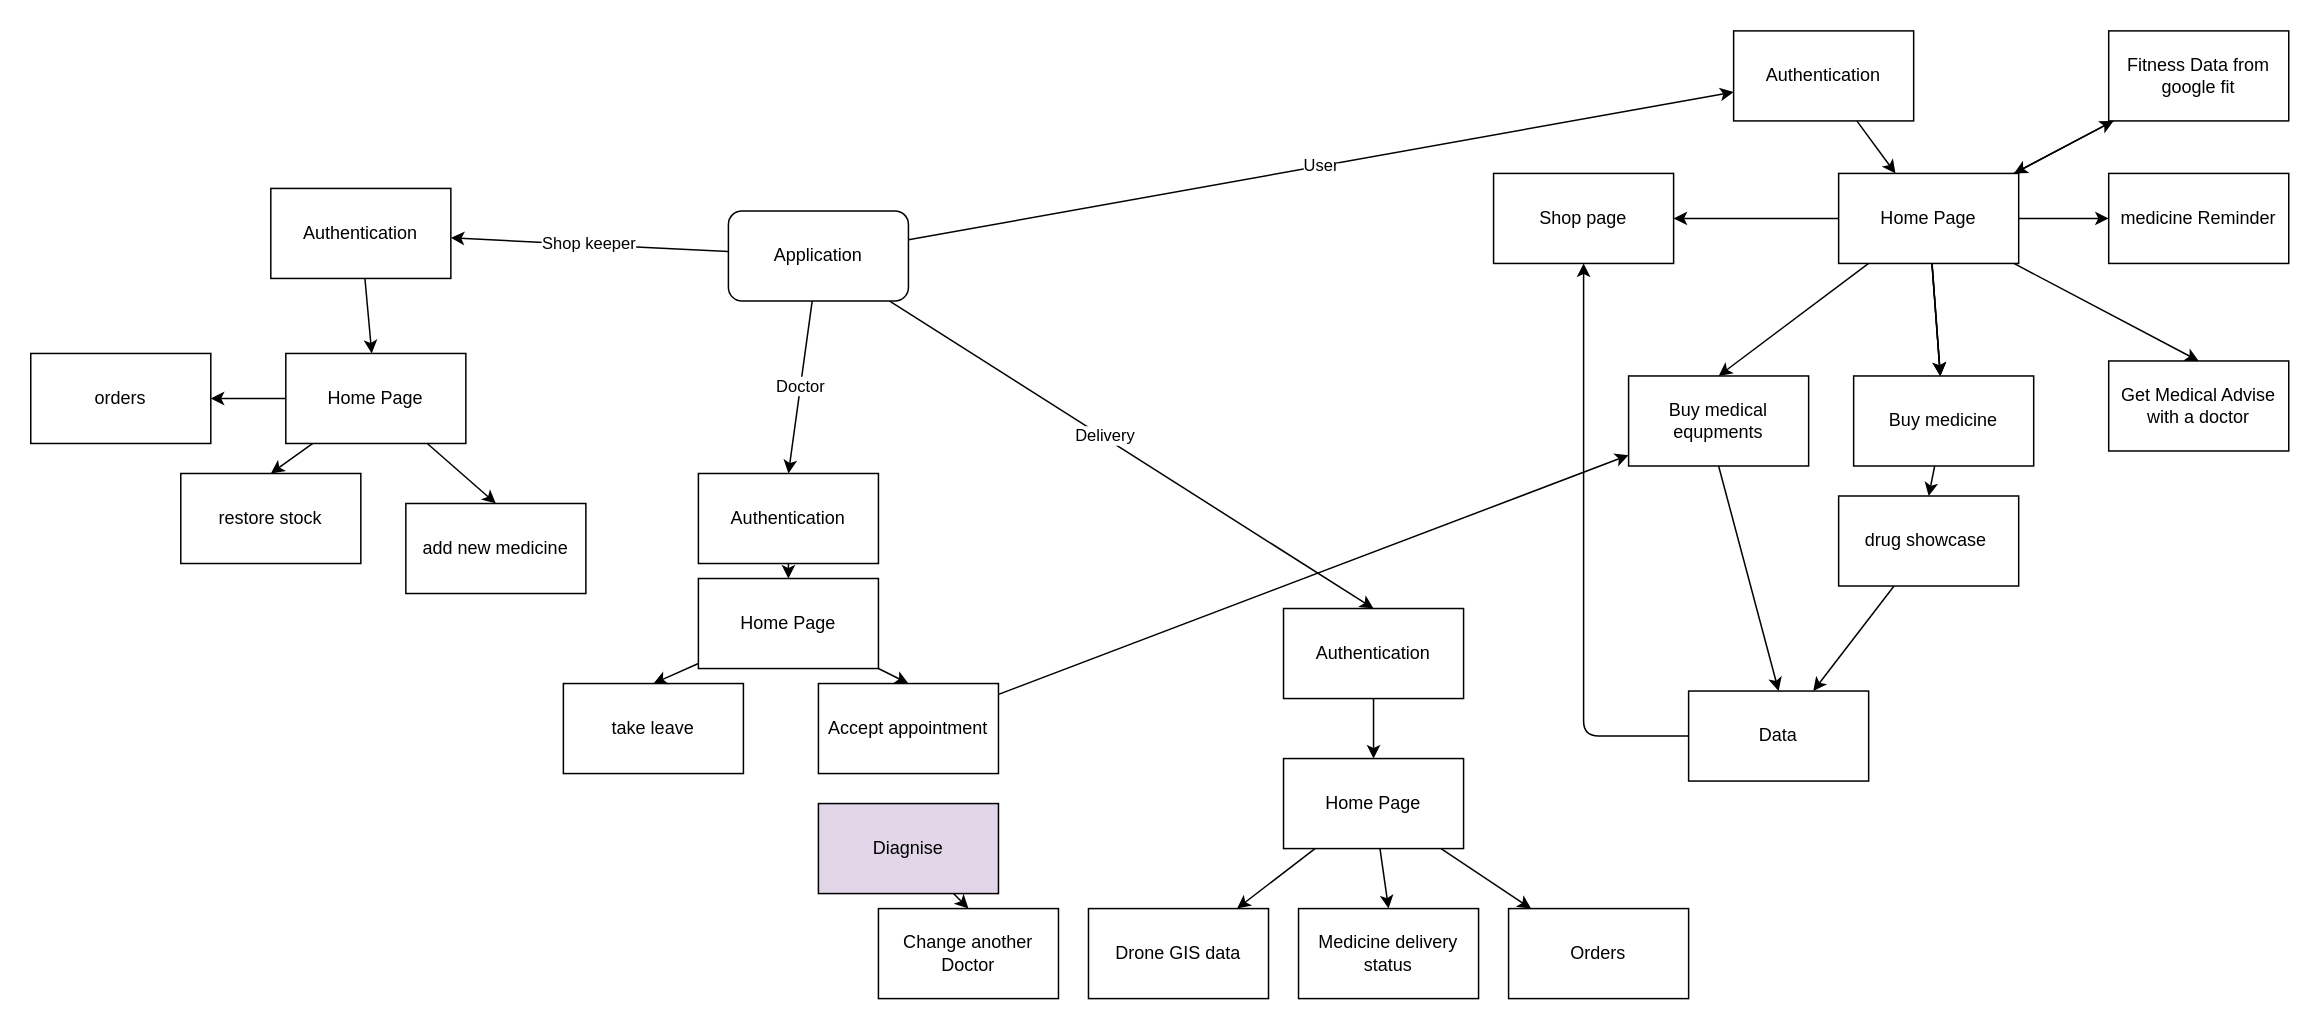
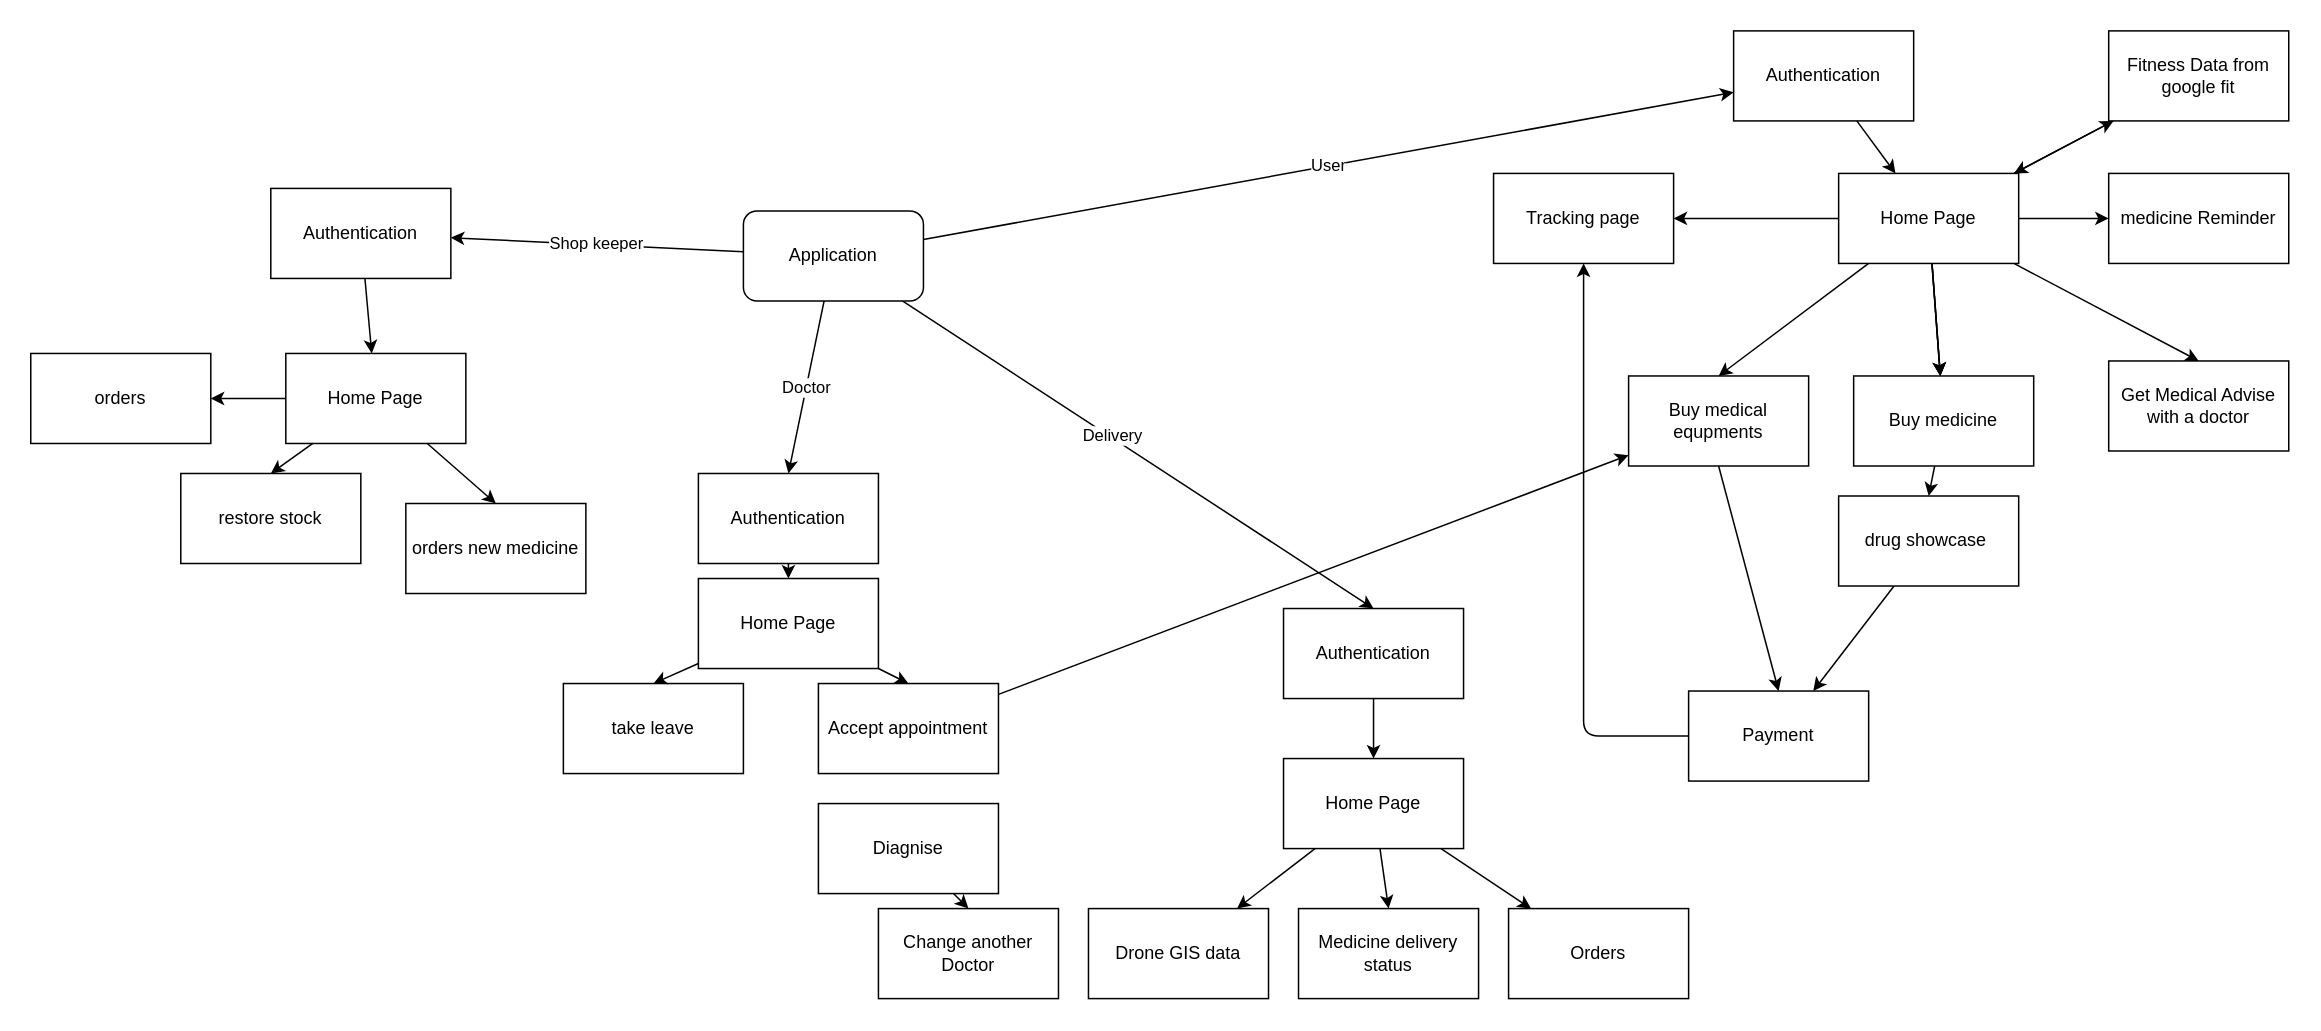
node "Shop page": label "Shop page" -> "Tracking page"
node "Application": moved (818, 256) -> (833, 256)
node "add new medicine": label "add new medicine" -> "orders new medicine"
node "Data": label "Data" -> "Payment"
node "Diagnise": fillcolor #e1d5e7 -> #ffffff
